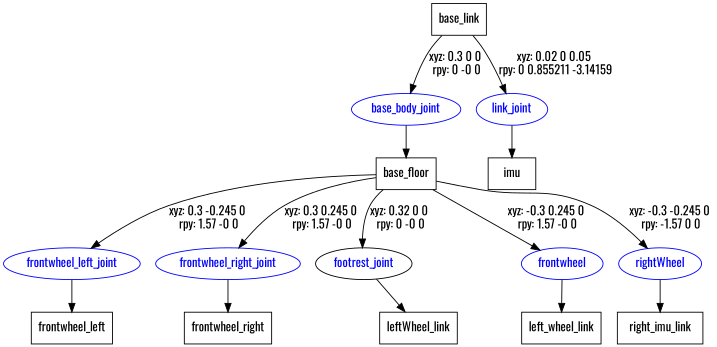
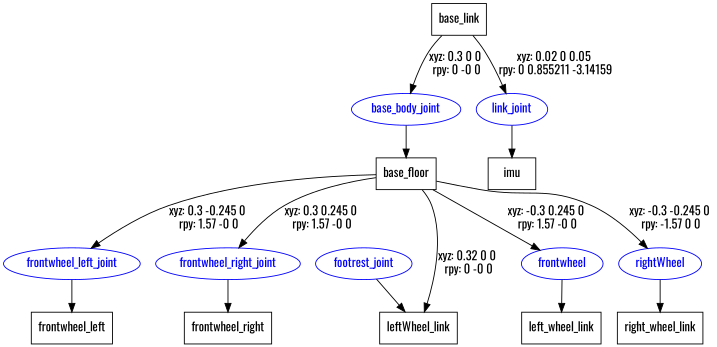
edge "base_floor" -> "footrest_joint": now "base_floor" -> "leftWheel_link"
node "footrest_joint": color black -> blue
node "right_imu_link": label "right_imu_link" -> "right_wheel_link"
